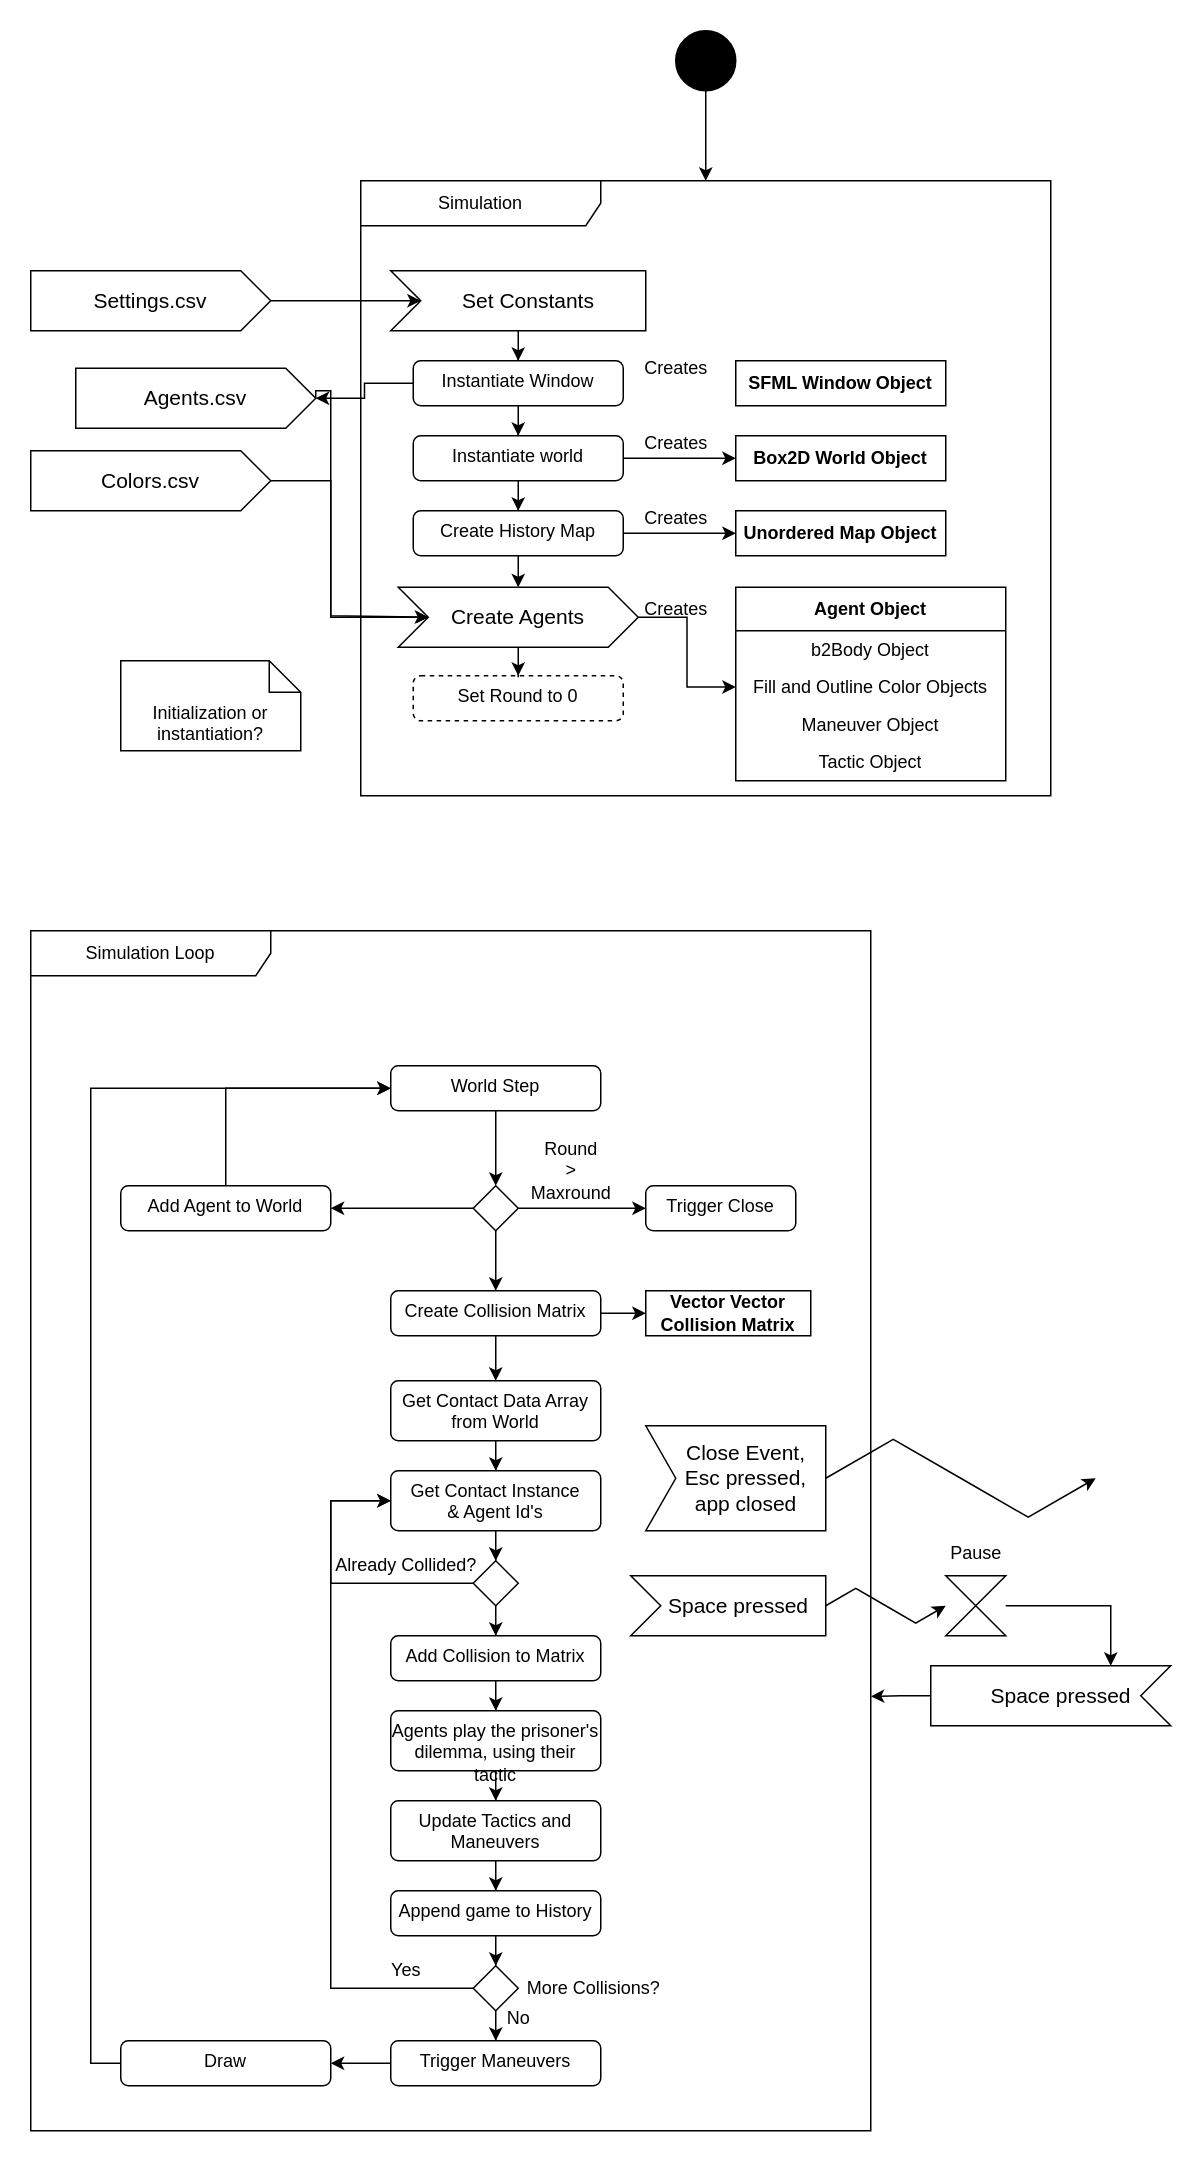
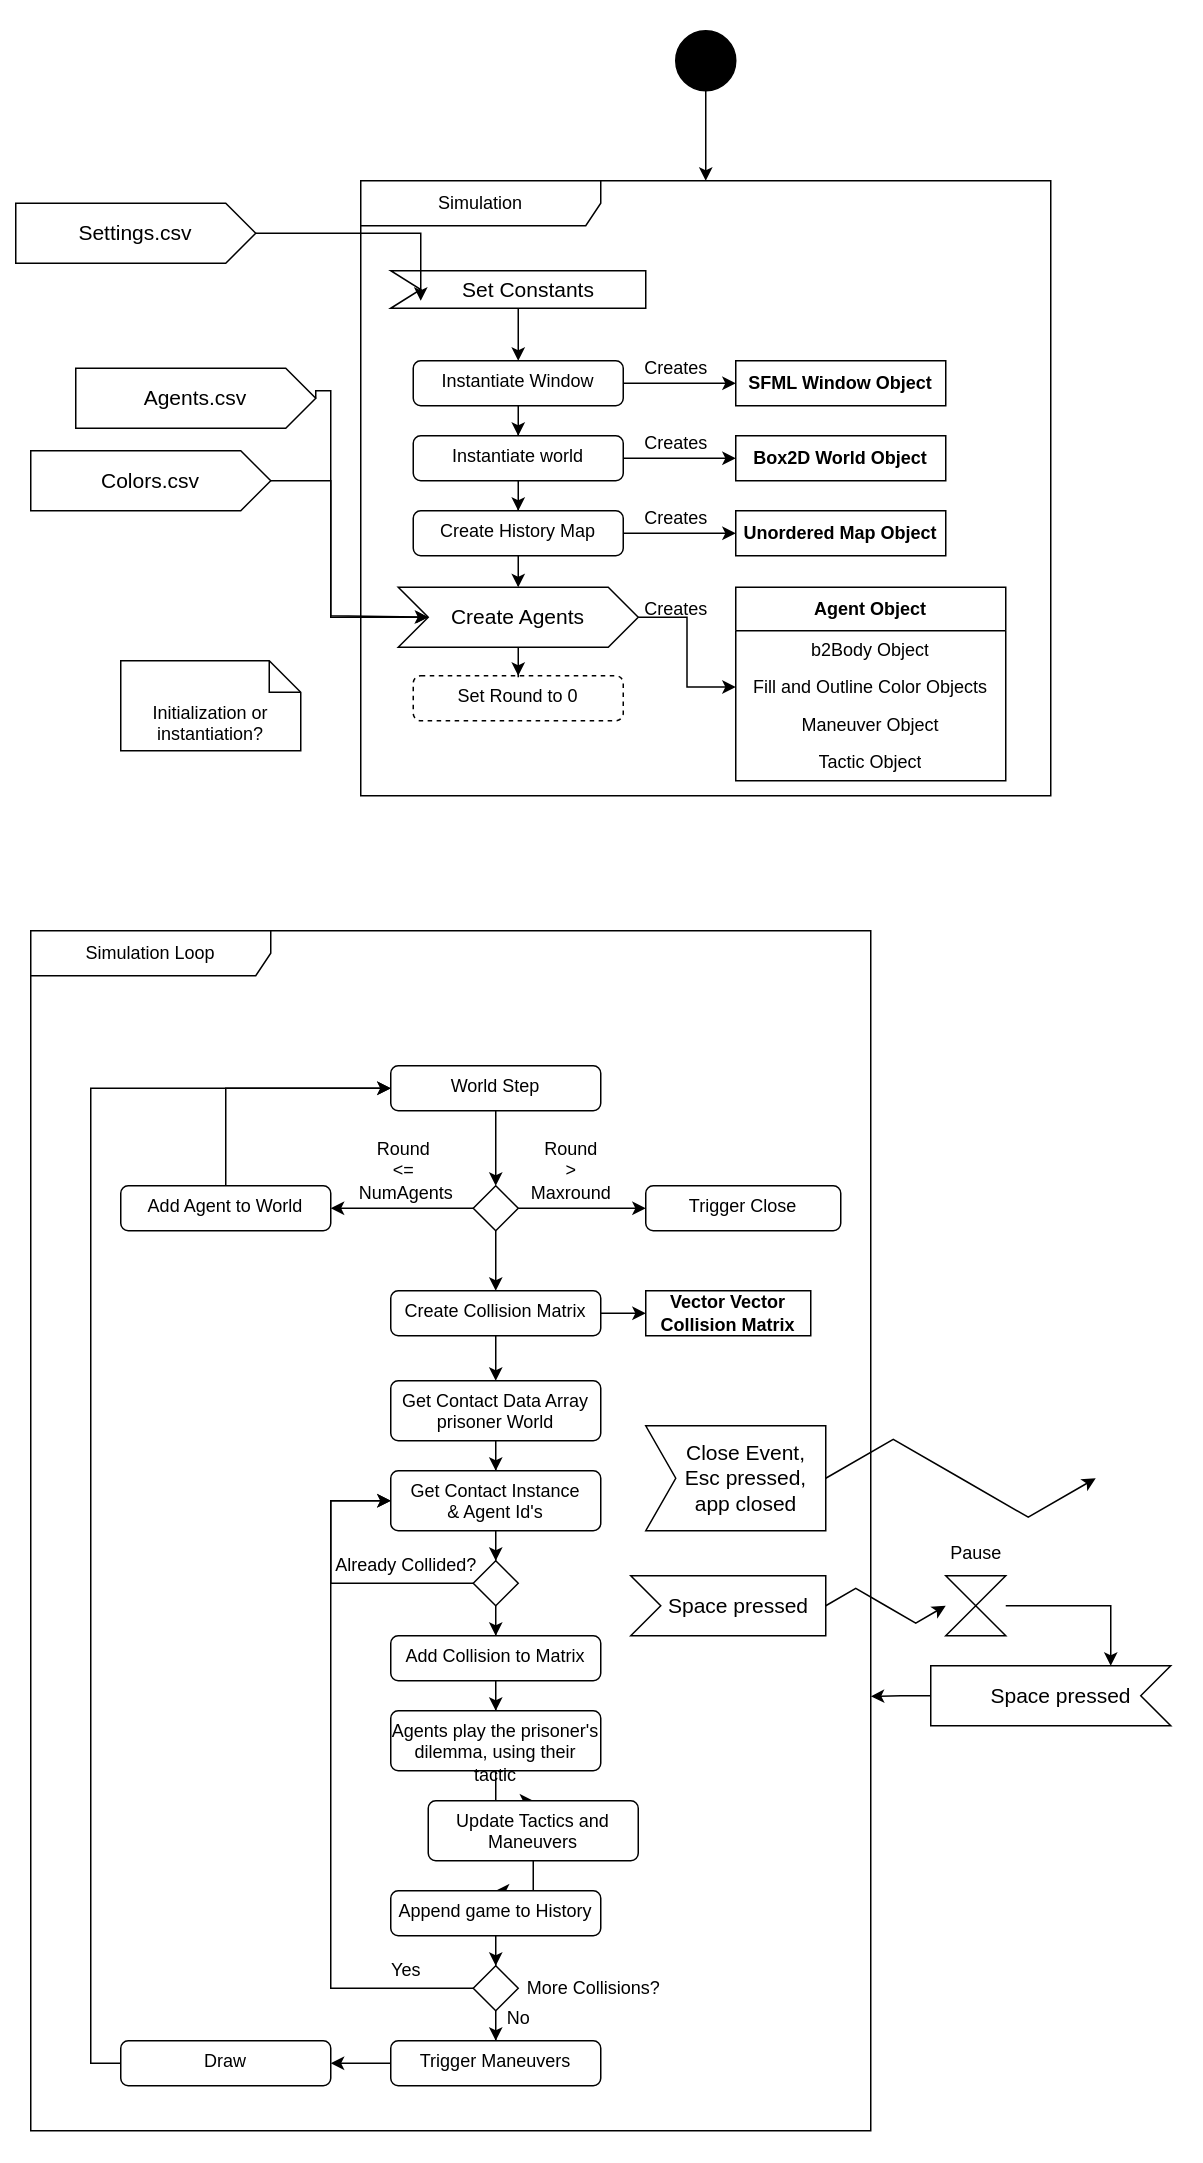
node "Settings.csv": moved (151, 301) -> (136, 233)
node "Set Constants": size 255x60 -> 255x38
edge "Instantiate Window" -> "Agents.csv": now "Instantiate Window" -> "SFML Window Object"
node "Round <= NumAgents": added
node "Trigger Close": size 150x45 -> 195x45
node "Get Contact Data Array from World": label "Get Contact Data Array from World" -> "Get Contact Data Array prisoner World"
node "Update Tactics and Maneuvers": moved (496, 1831) -> (533, 1831)
